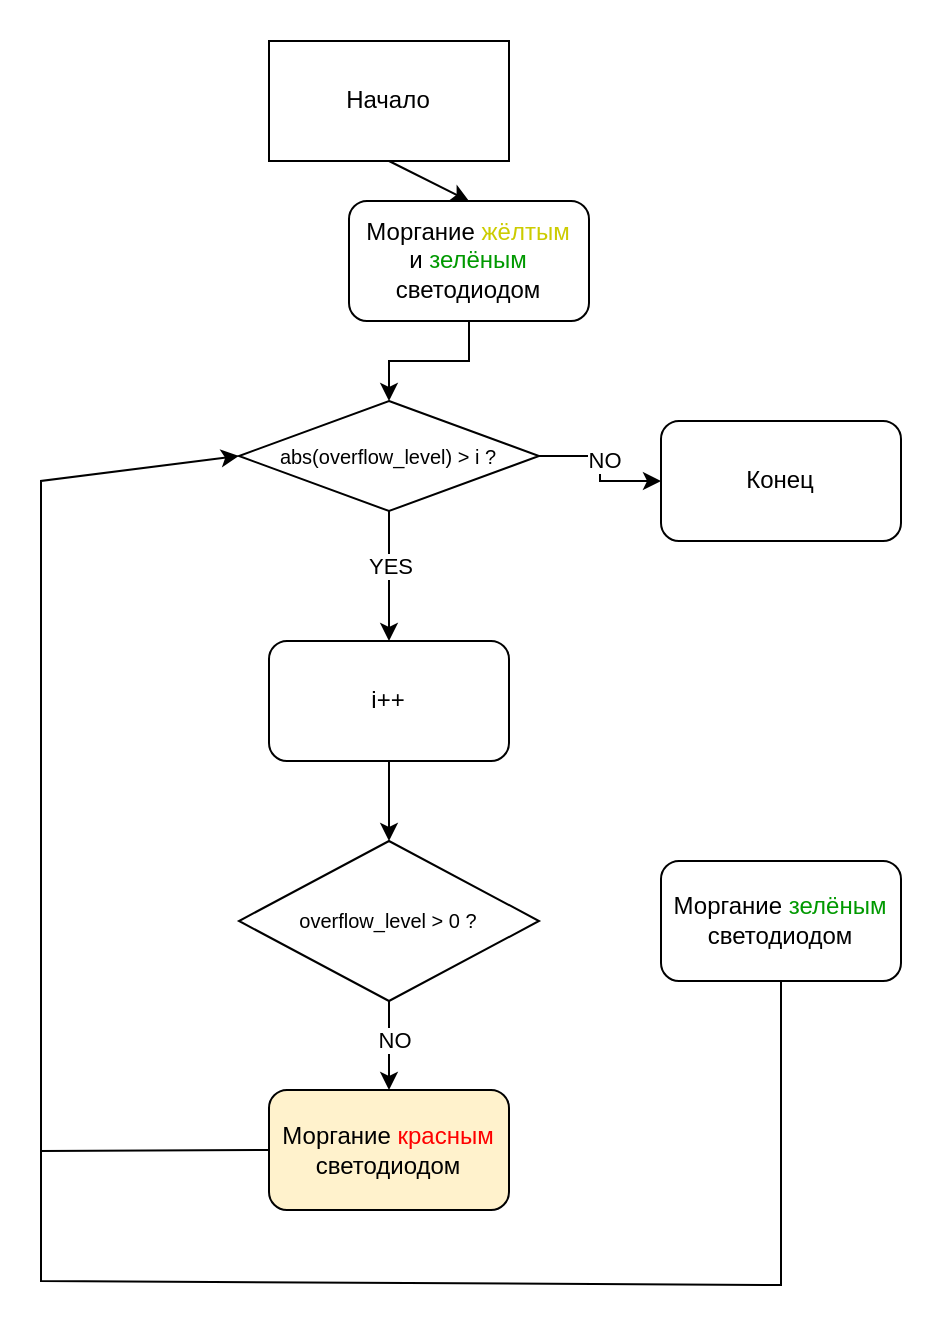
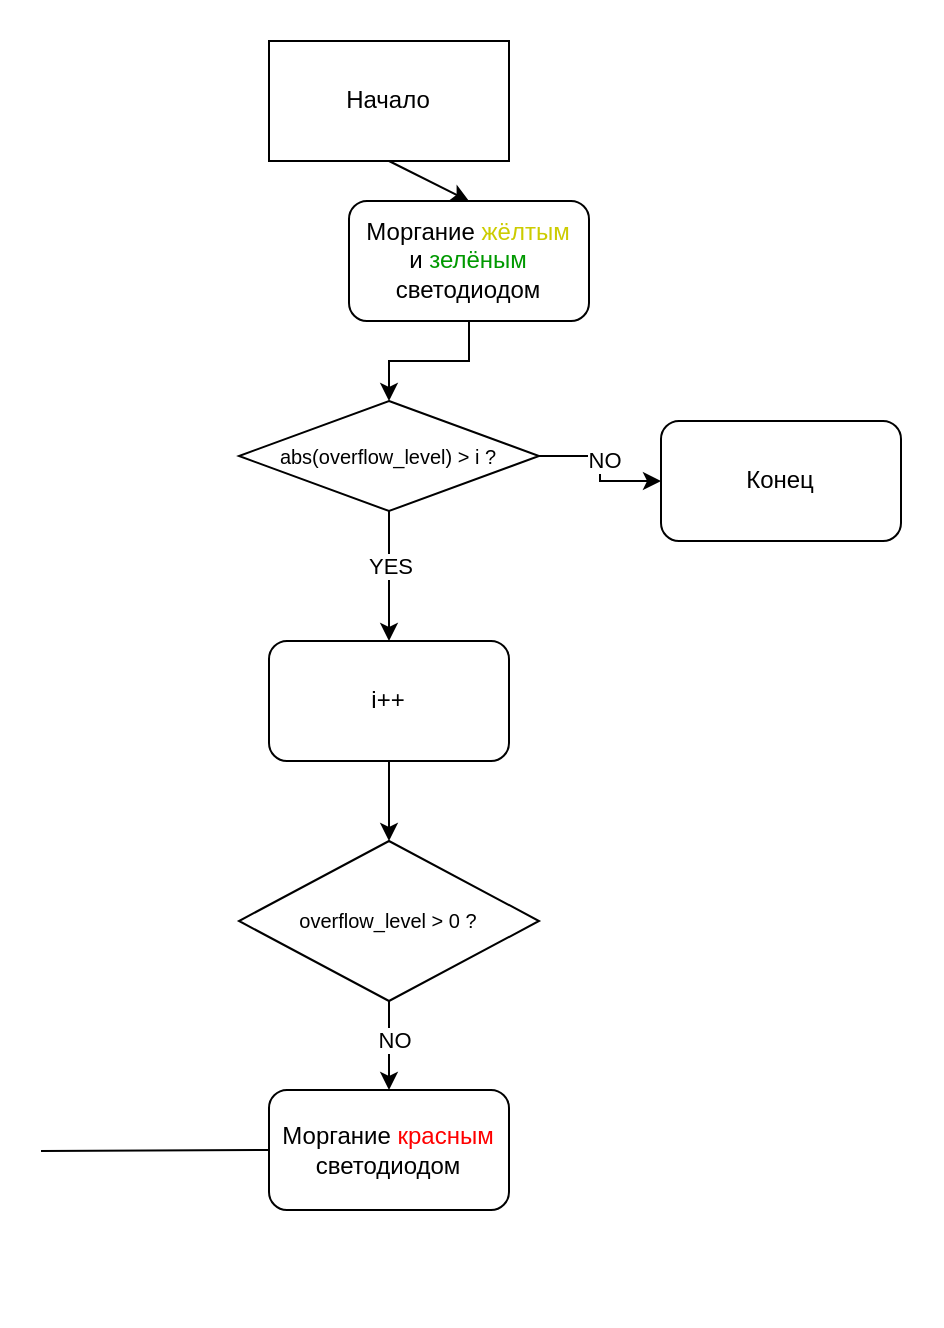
node "Моргание зелёным светодиодом": removed
node "Моргание красным светодиодом": fillcolor #fff2cc -> #ffffff
edge "Моргание зелёным светодиодом" -> "abs(overflow_level) > i ?": removed
